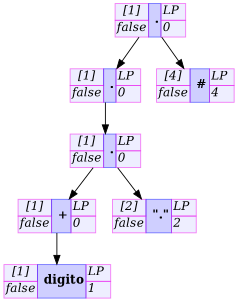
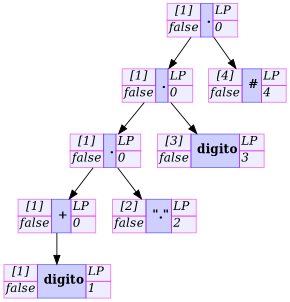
node "[3]": added
